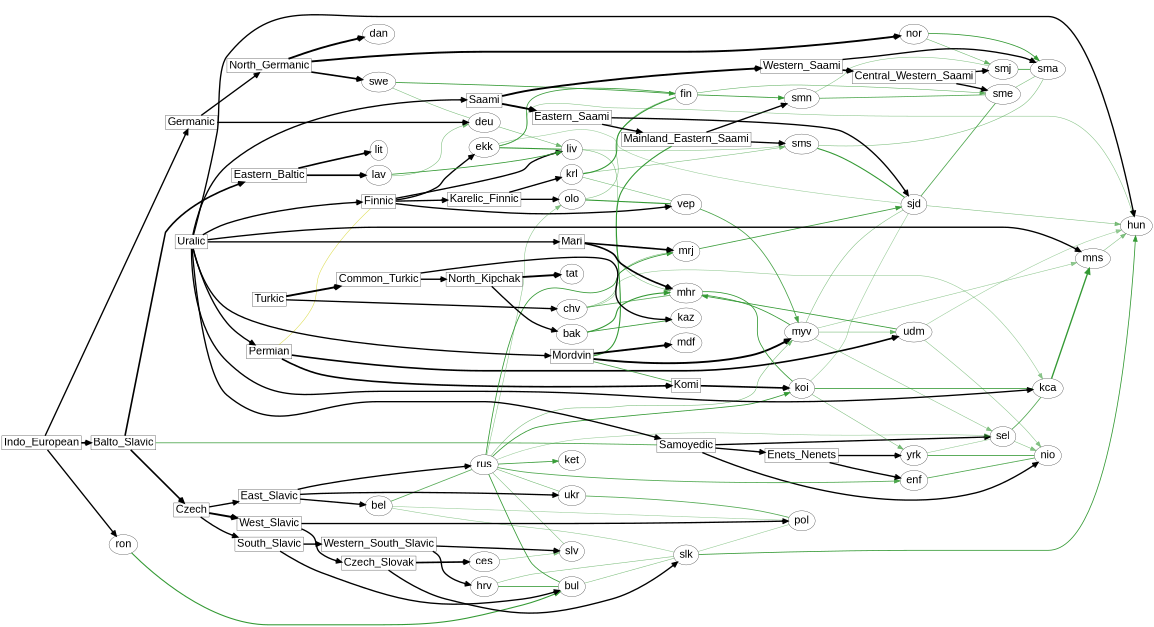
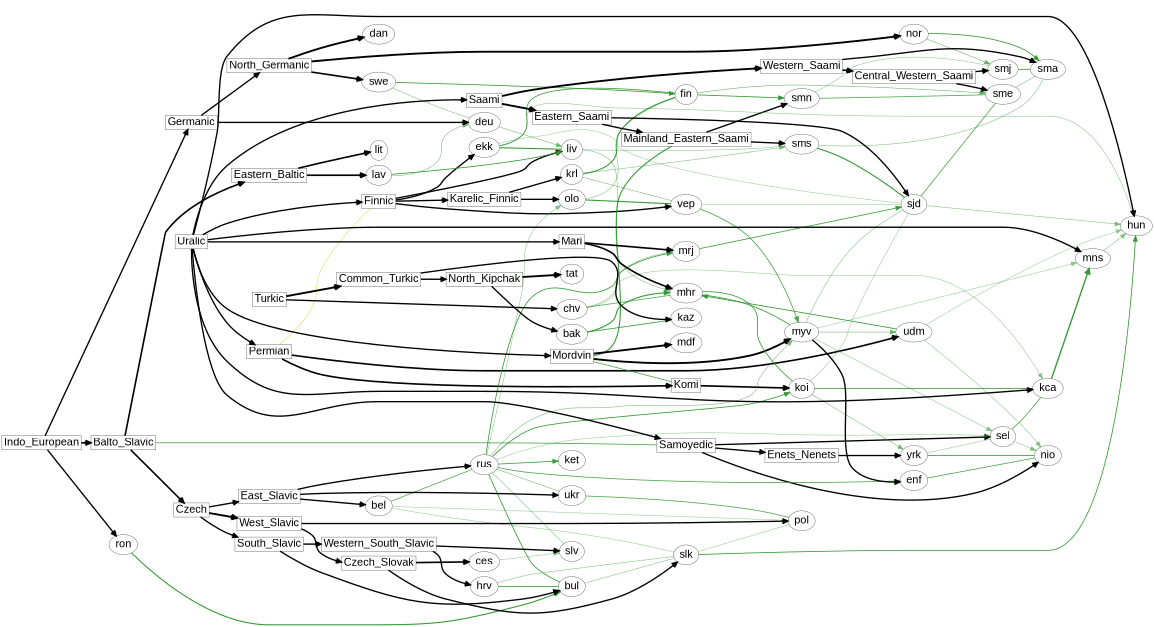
edge "vep" -- "sjd": added
edge "Enets_Nenets" -> "enf": now "myv" -> "enf"
edge "South_Slavic" -> "bul": arrowhead vee -> normal
